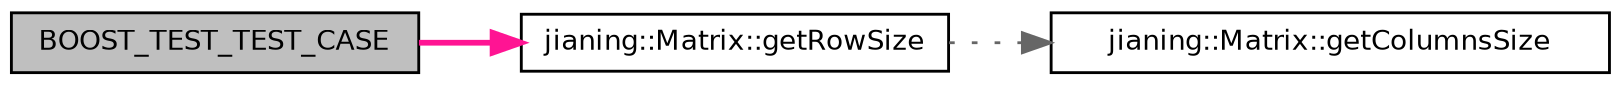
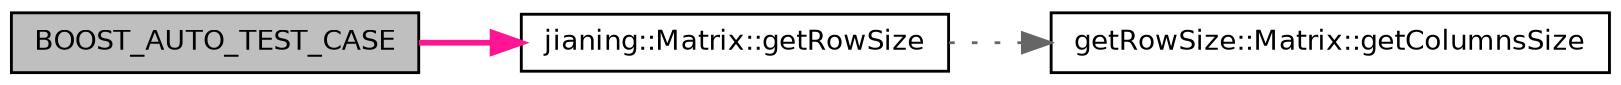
node "BOOST_TEST_TEST_CASE": label "BOOST_TEST_TEST_CASE" -> "BOOST_AUTO_TEST_CASE"
node "jianing::Matrix::getColumnsSize": label "jianing::Matrix::getColumnsSize" -> "getRowSize::Matrix::getColumnsSize"
